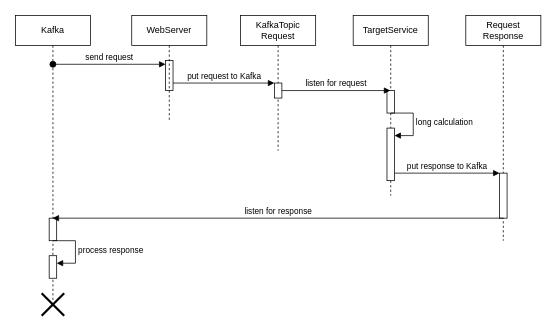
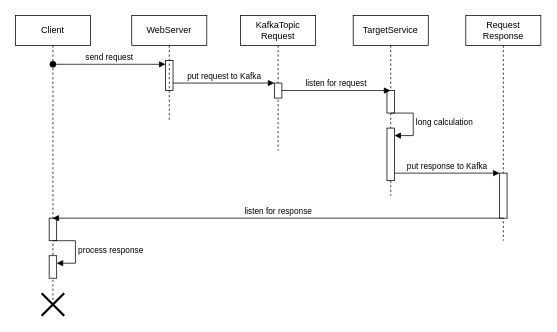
node "Kafka": label "Kafka" -> "Client"
